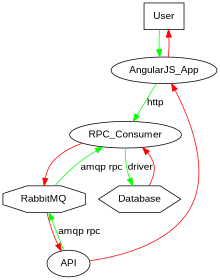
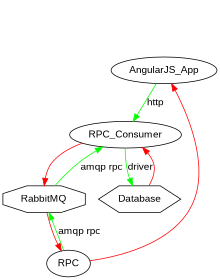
node "User": removed
node "API": label "API" -> "RPC"
